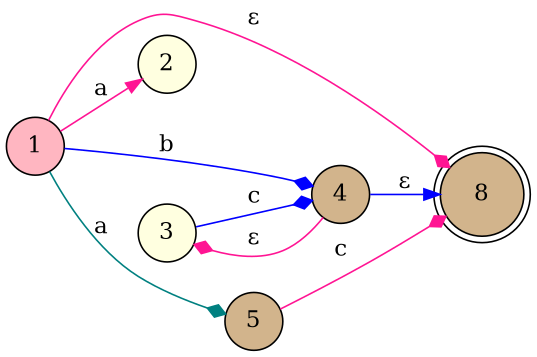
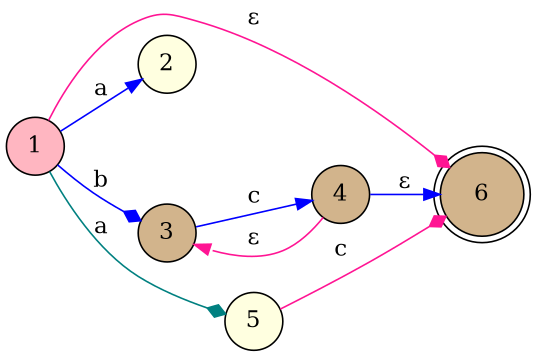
edge "1" -> "2": color deeppink -> blue
edge "1" -> "4": now "1" -> "3"
node "8": label "8" -> "6"
edge "3" -> "4": arrowhead diamond -> normal
node "3": fillcolor lightyellow -> tan
edge "4" -> "3": arrowhead diamond -> normal
node "5": fillcolor tan -> lightyellow
